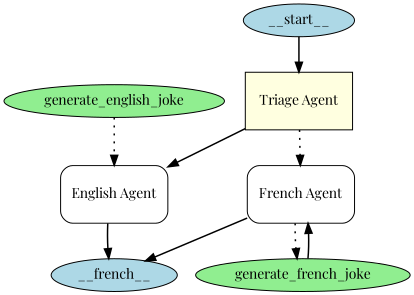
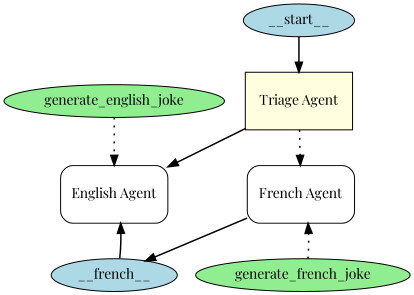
edge "English Agent" -> "__french__": reversed
edge "French Agent" -> "generate_french_joke": removed
edge "generate_french_joke" -> "French Agent": style solid -> dotted
